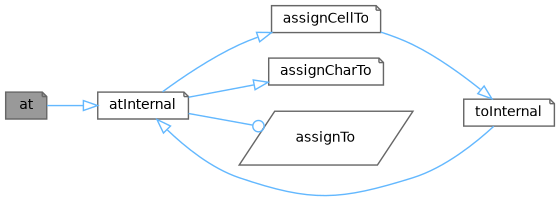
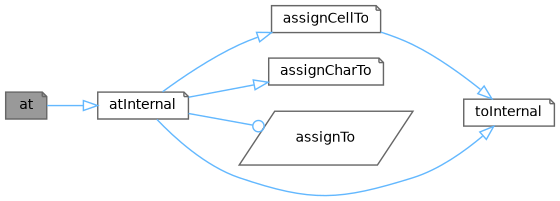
edge "toInternal" -> "atInternal": reversed
